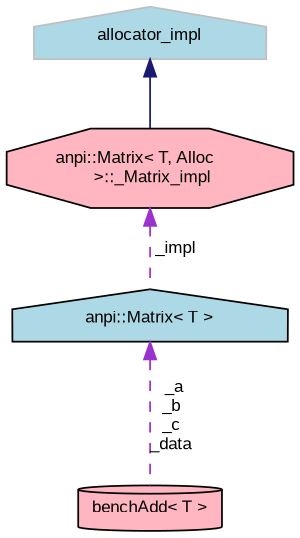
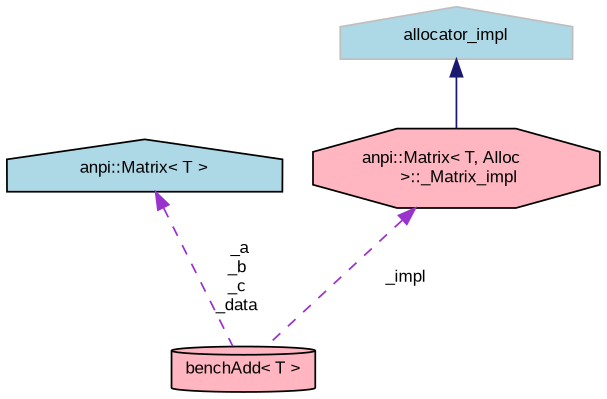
edge "anpi::Matrix< T >" -> "anpi::Matrix< T, Alloc >::_Matrix_impl": now "benchAdd< T >" -> "anpi::Matrix< T, Alloc >::_Matrix_impl"
